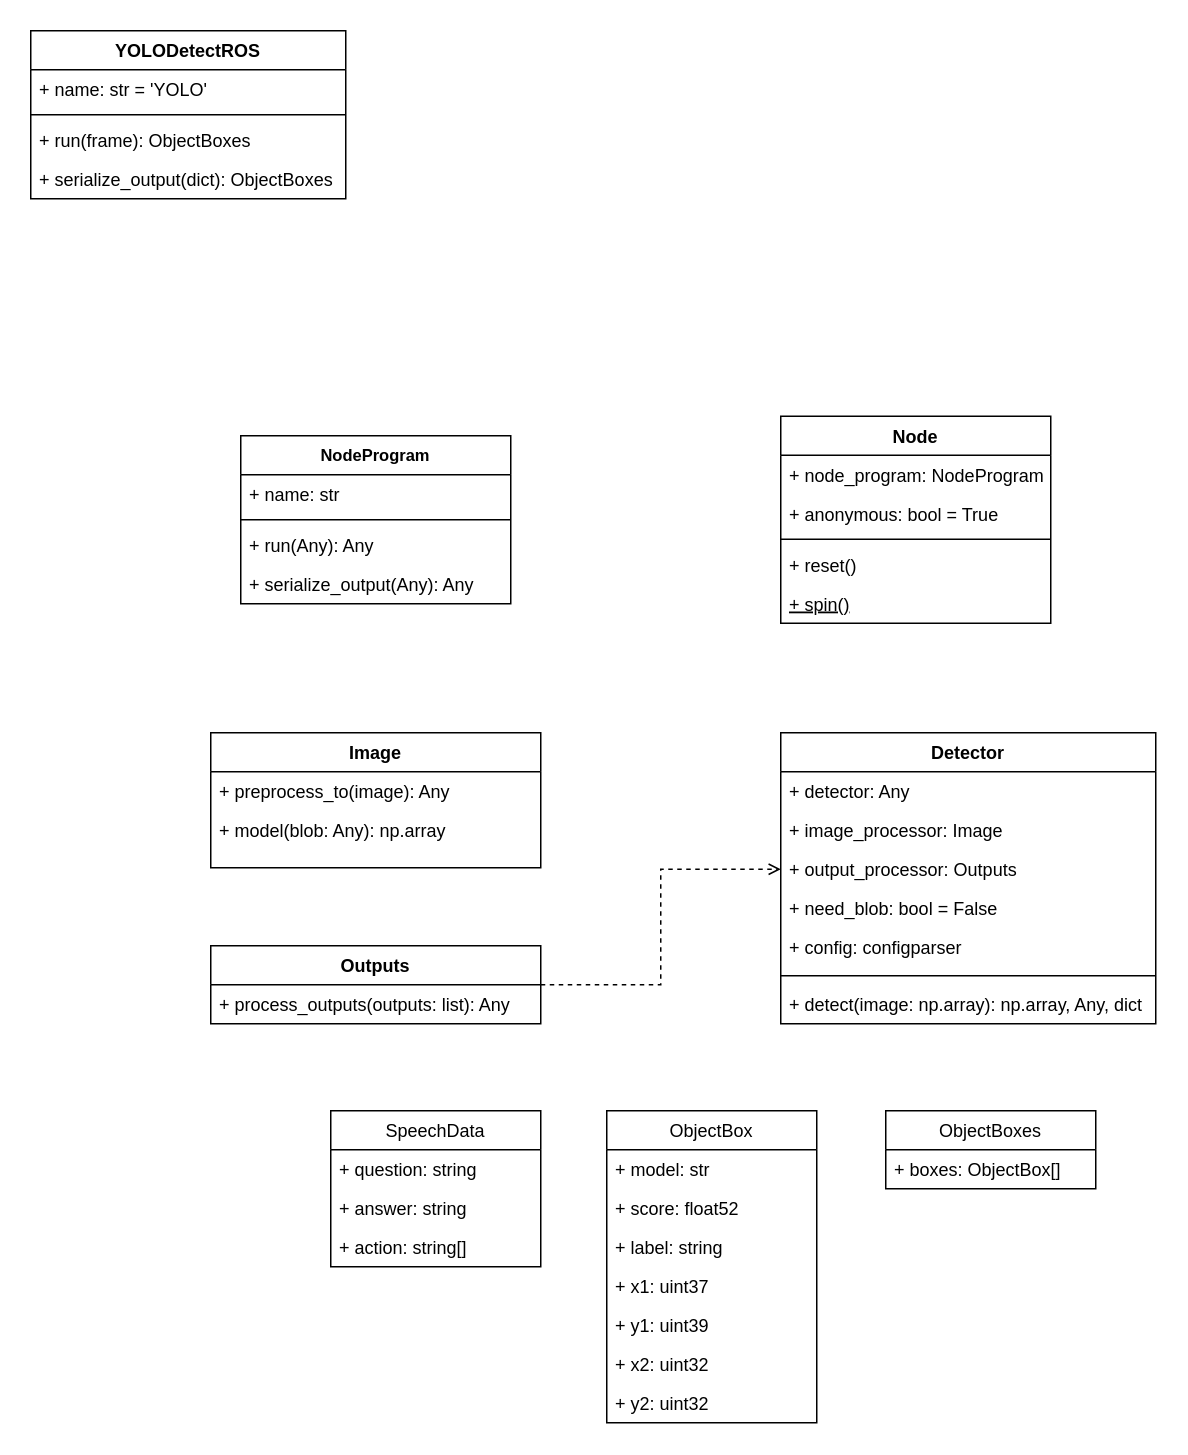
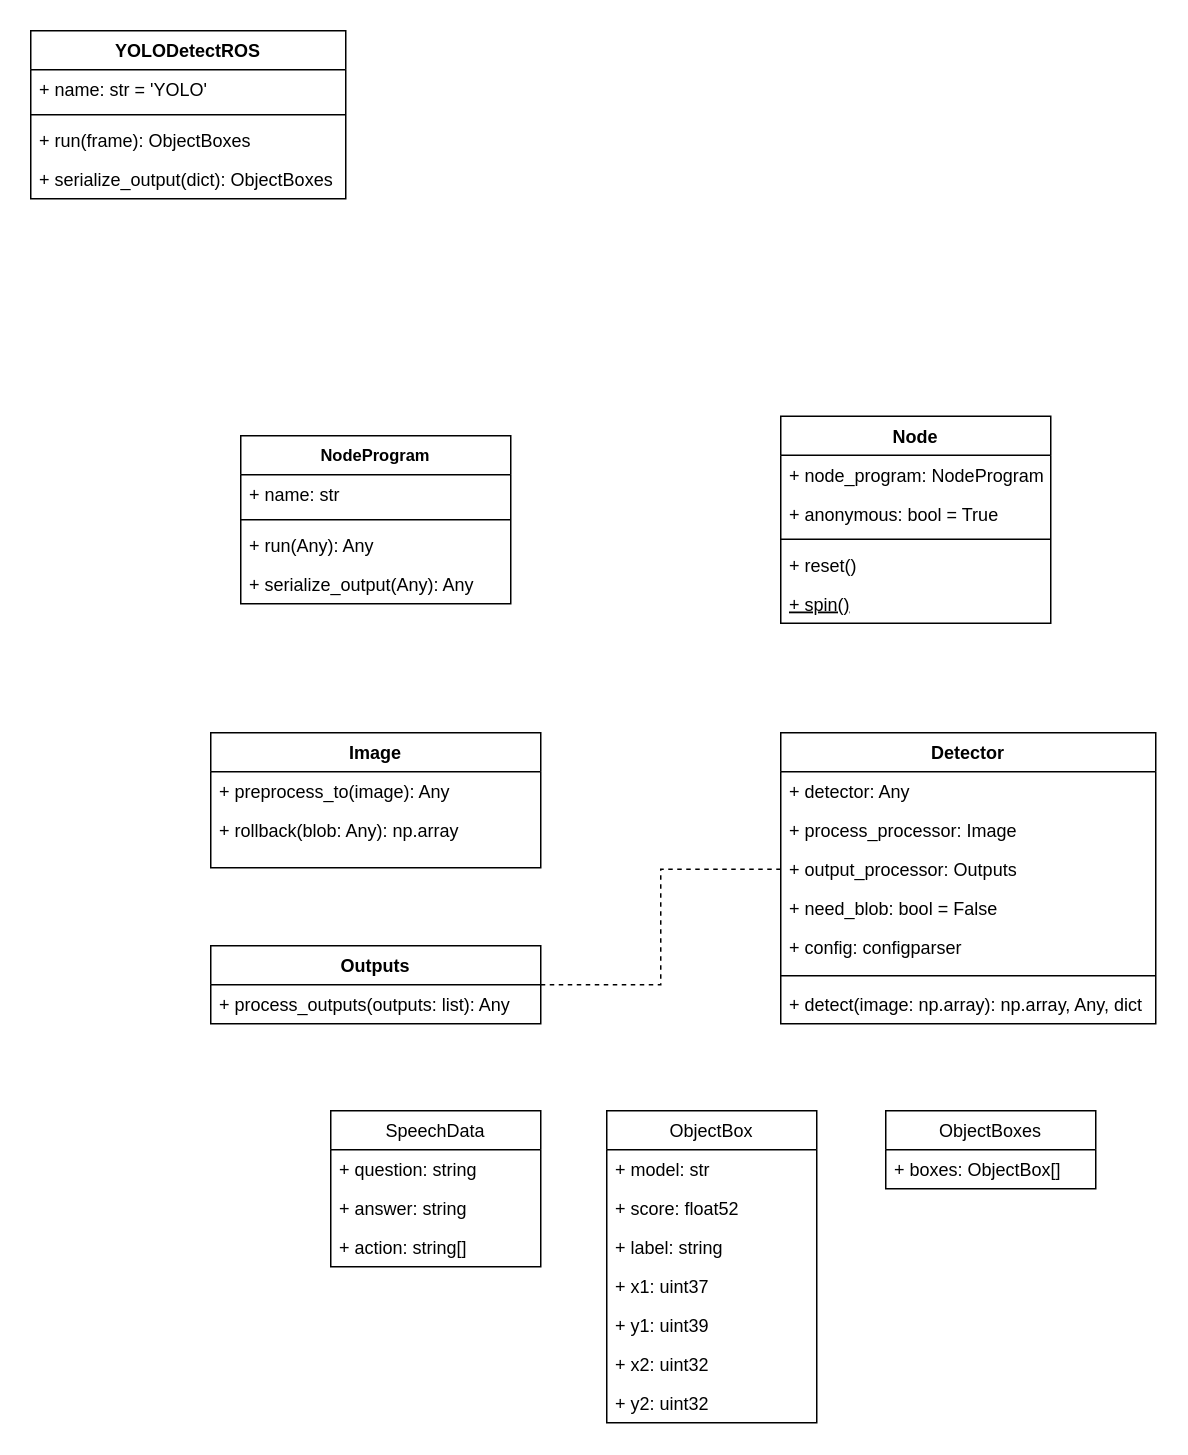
node "+ model(blob: Any): np.array": label "+ model(blob: Any): np.array" -> "+ rollback(blob: Any): np.array"
node "+ image_processor: Image": label "+ image_processor: Image" -> "+ process_processor: Image"
edge "Outputs" -> "+ output_processor: Outputs": arrowhead open -> none
